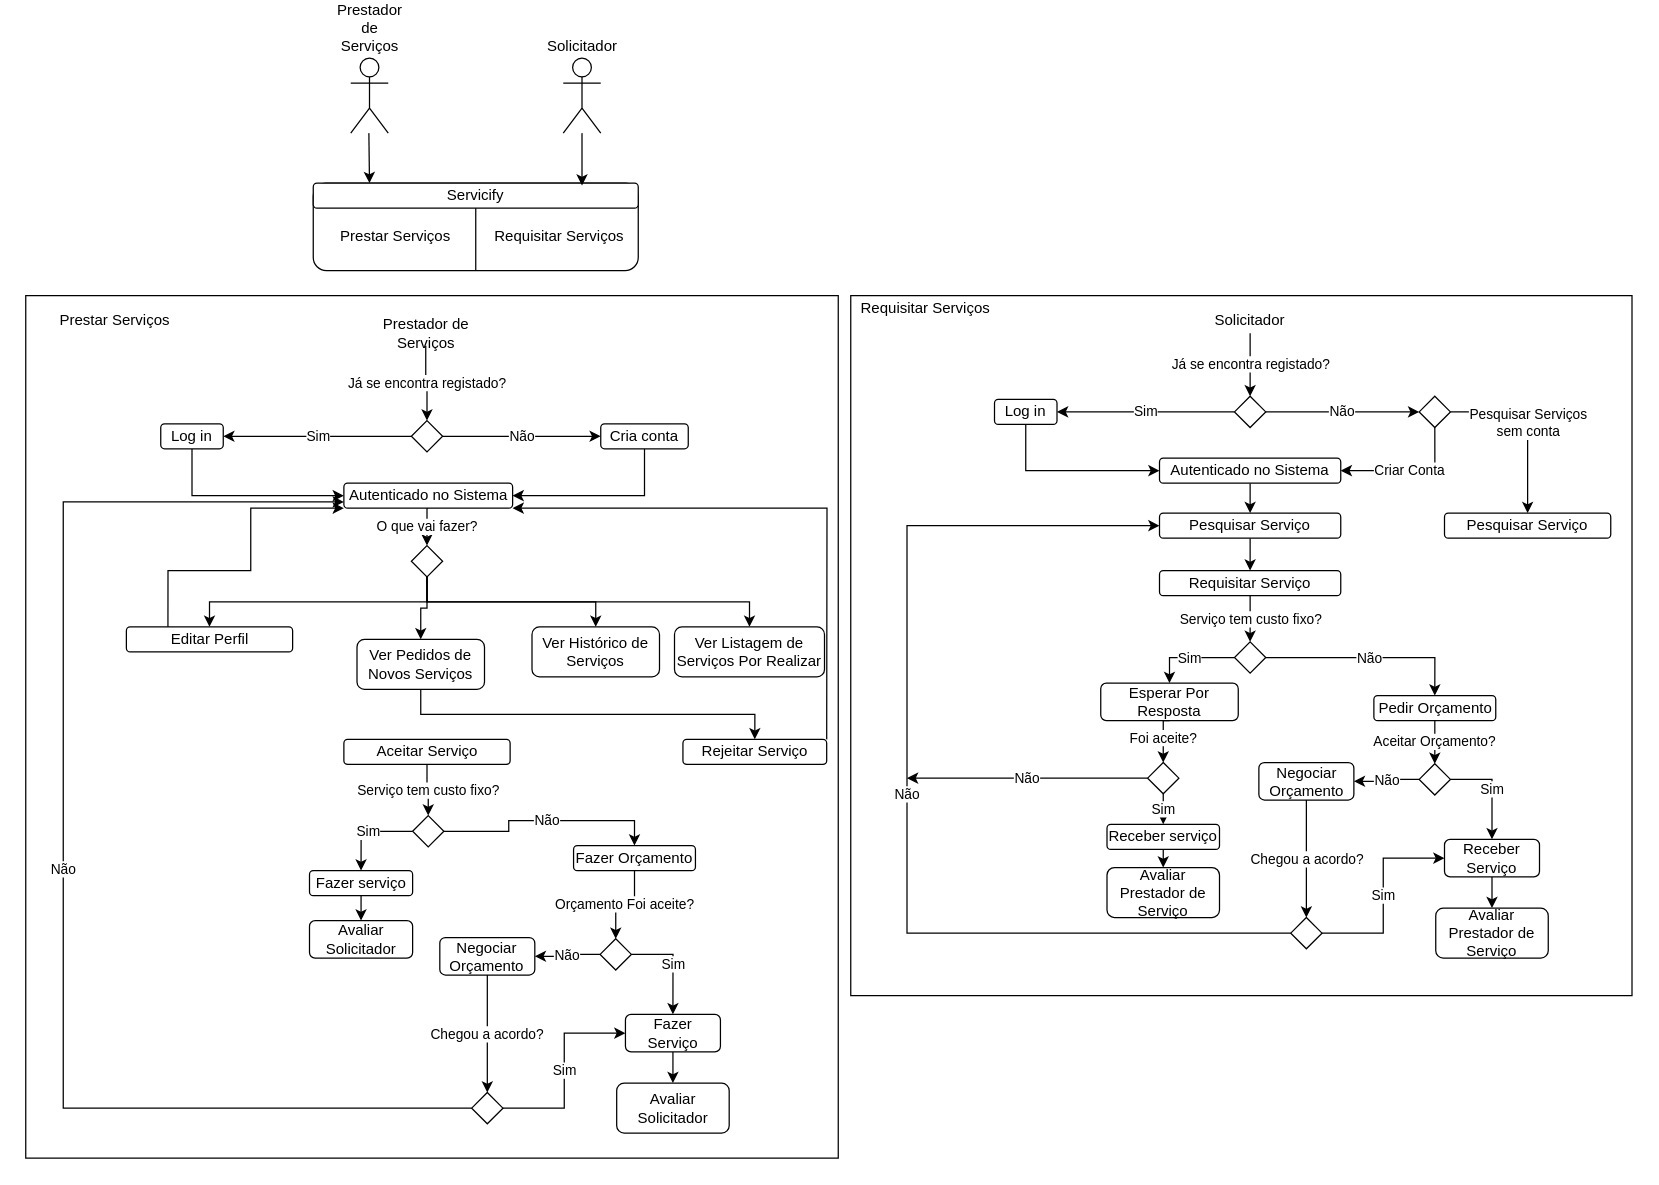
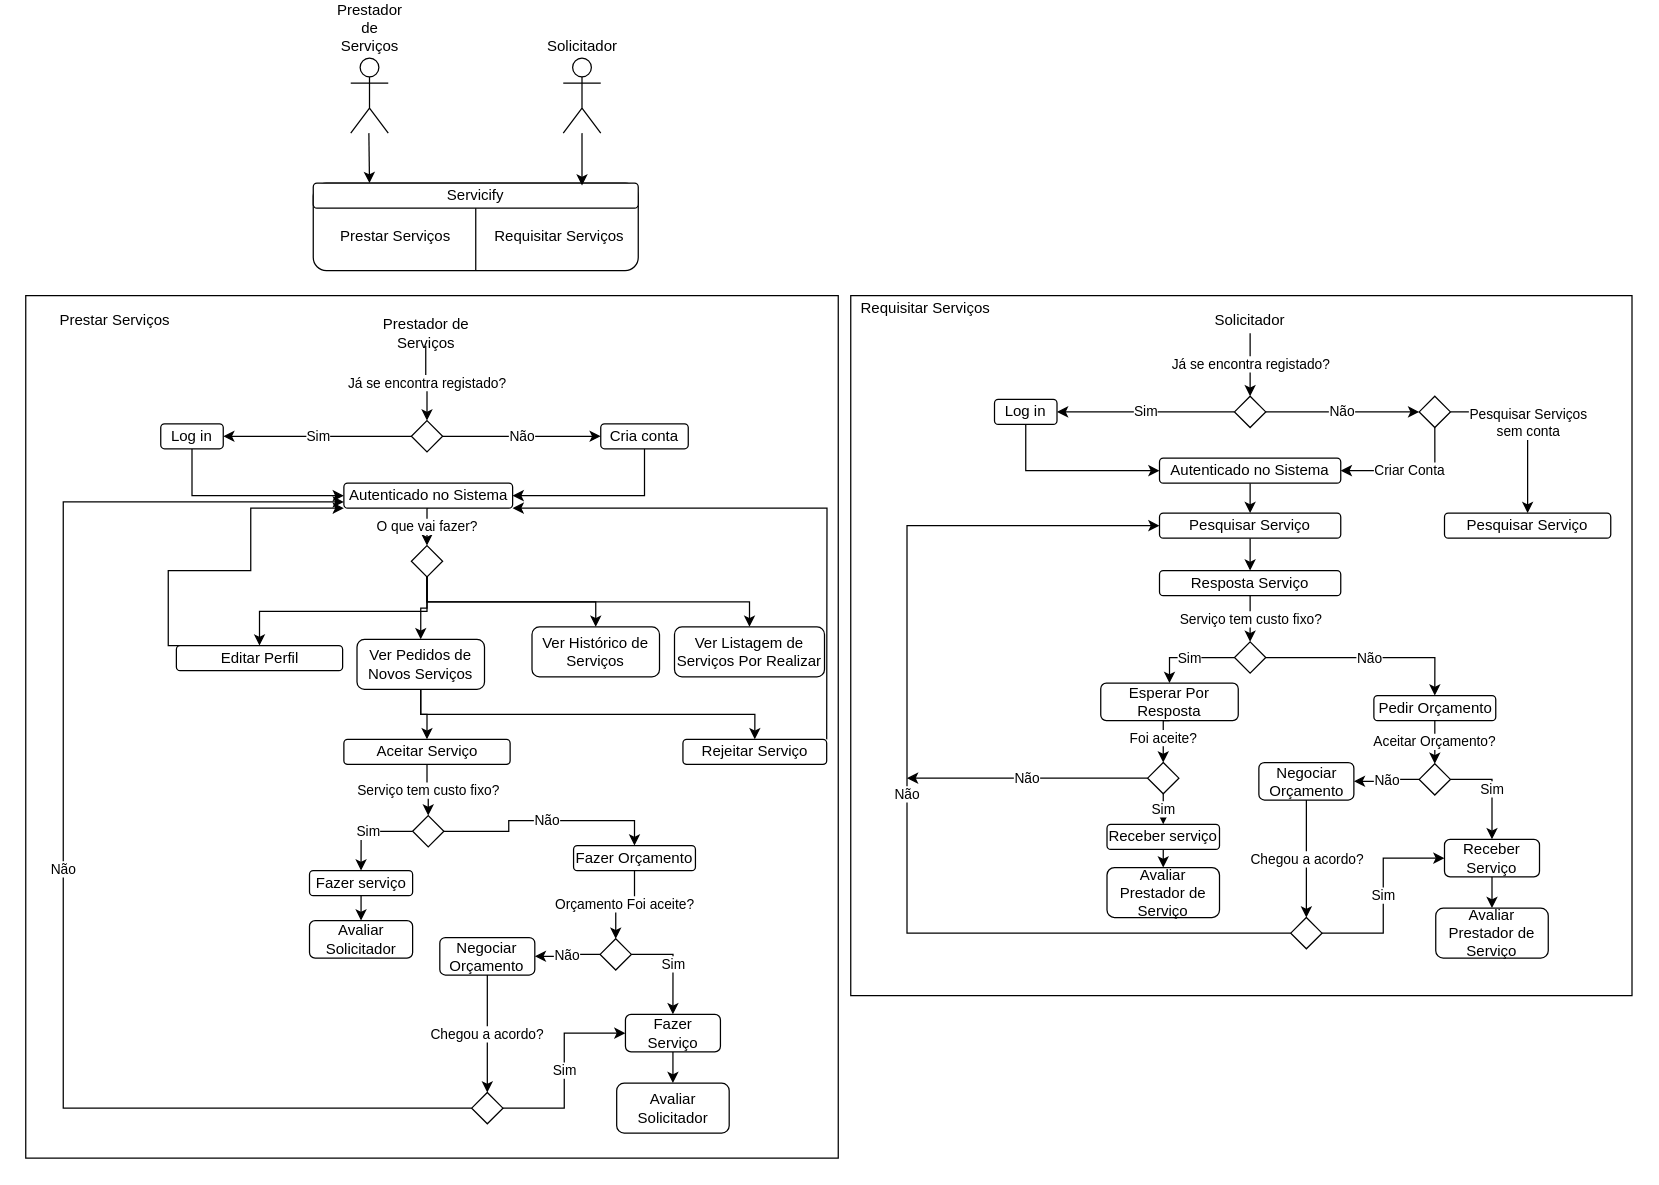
node "Requisitar Serviço": label "Requisitar Serviço" -> "Resposta Serviço"
node "Editar Perfil": moved (209, 639) -> (259, 658)
edge "Ver Pedidos de Novos Serviços" -> "Aceitar Serviço": added
